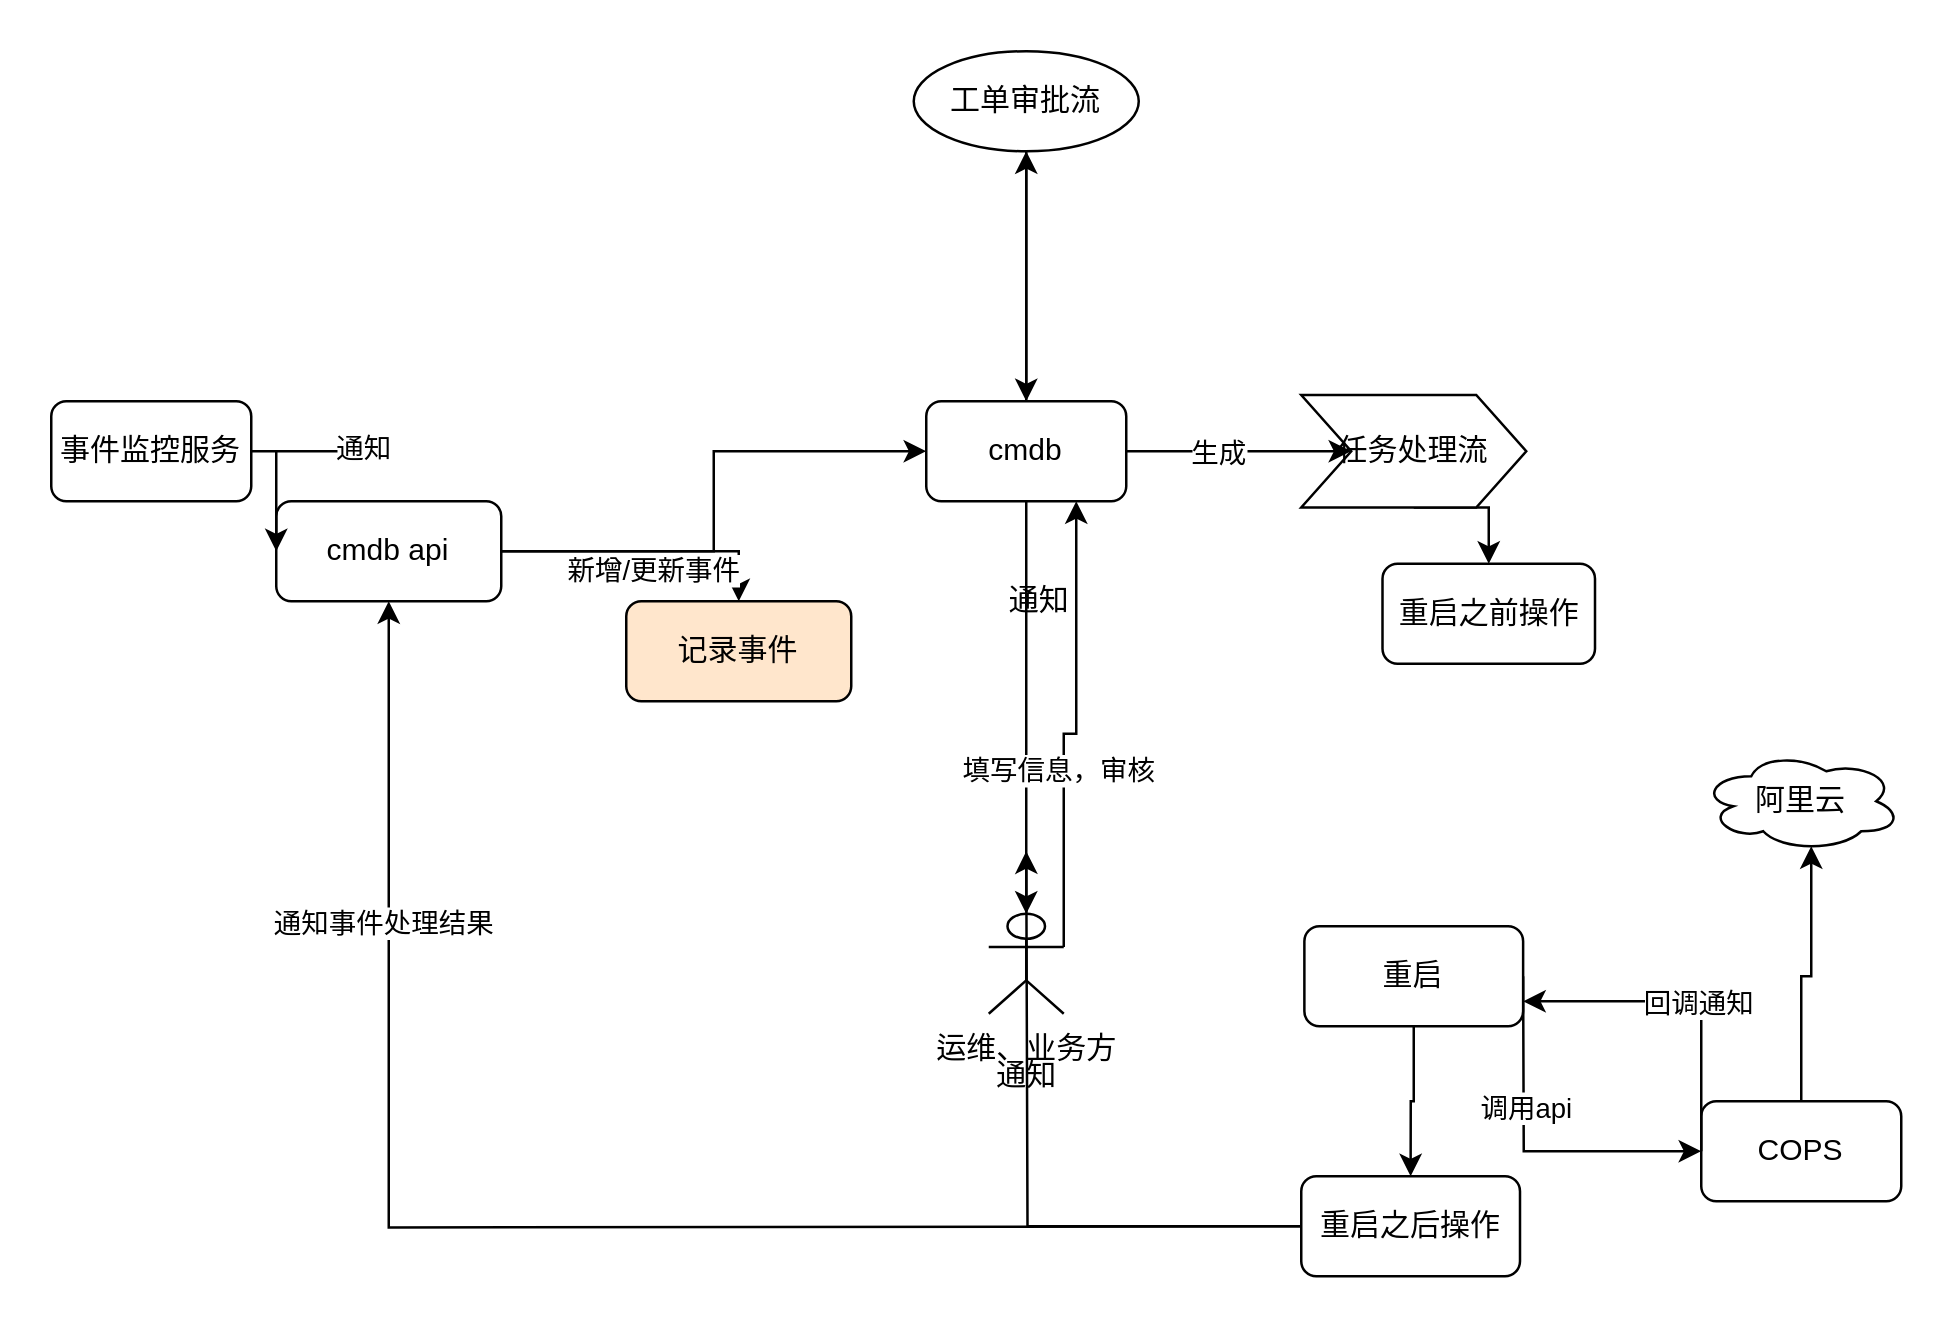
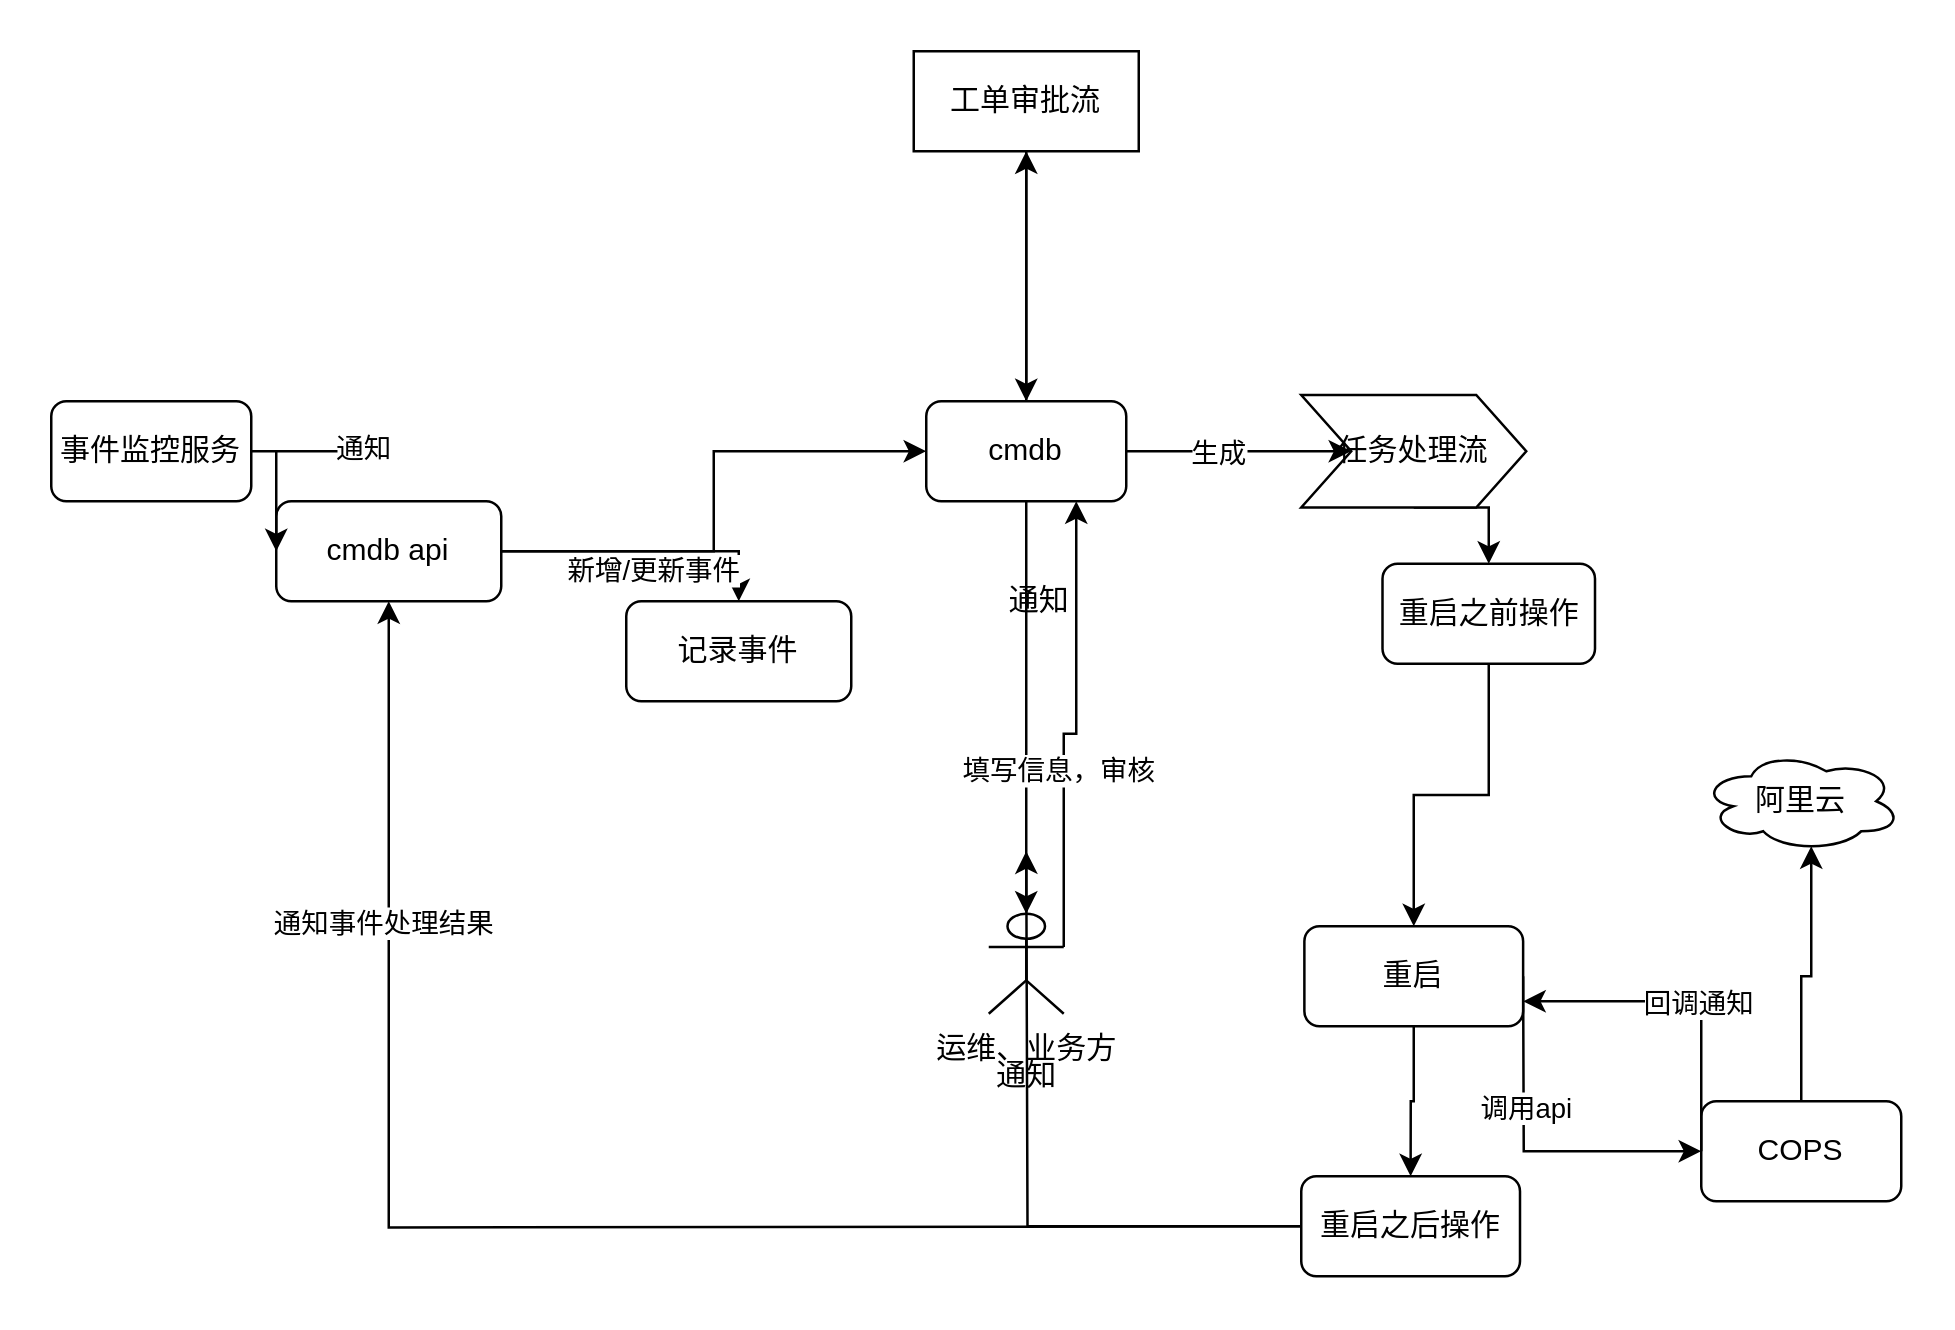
node "工单审批流": shape ellipse -> rectangle
node "记录事件": fillcolor #ffe6cc -> #ffffff
edge "重启之前操作" -> "重启": added
